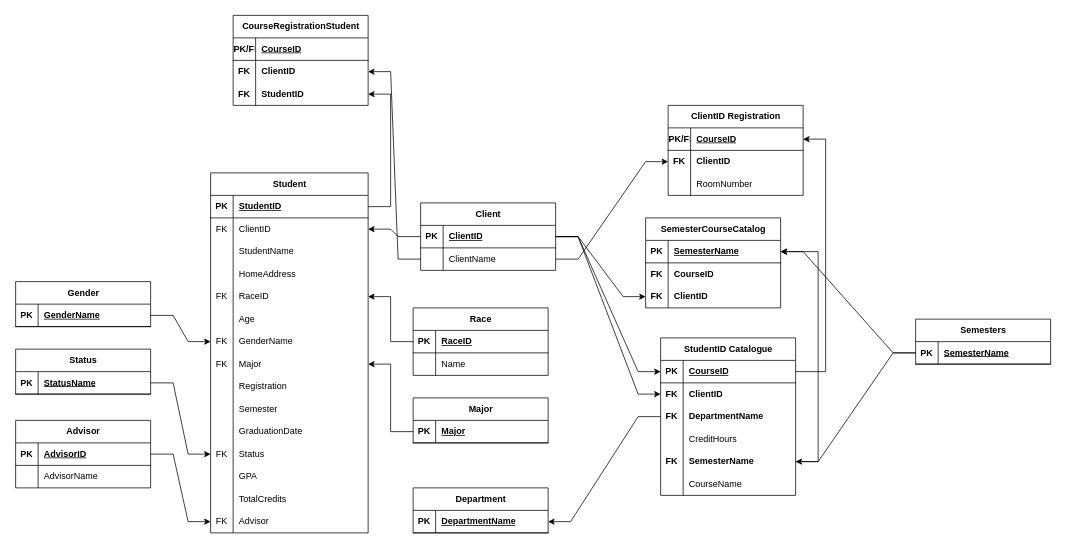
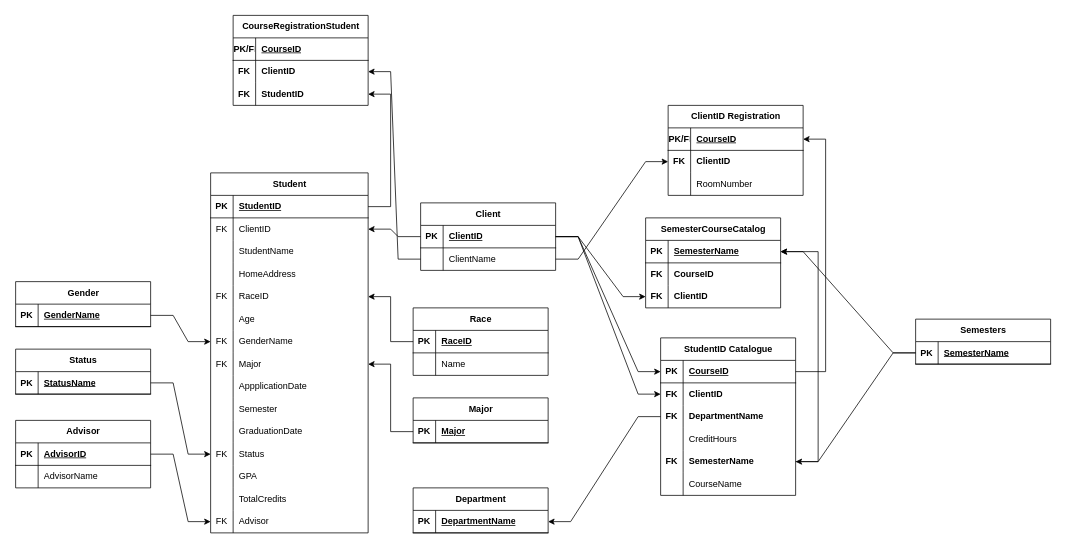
node "Registration": label "Registration" -> "AppplicationDate"
